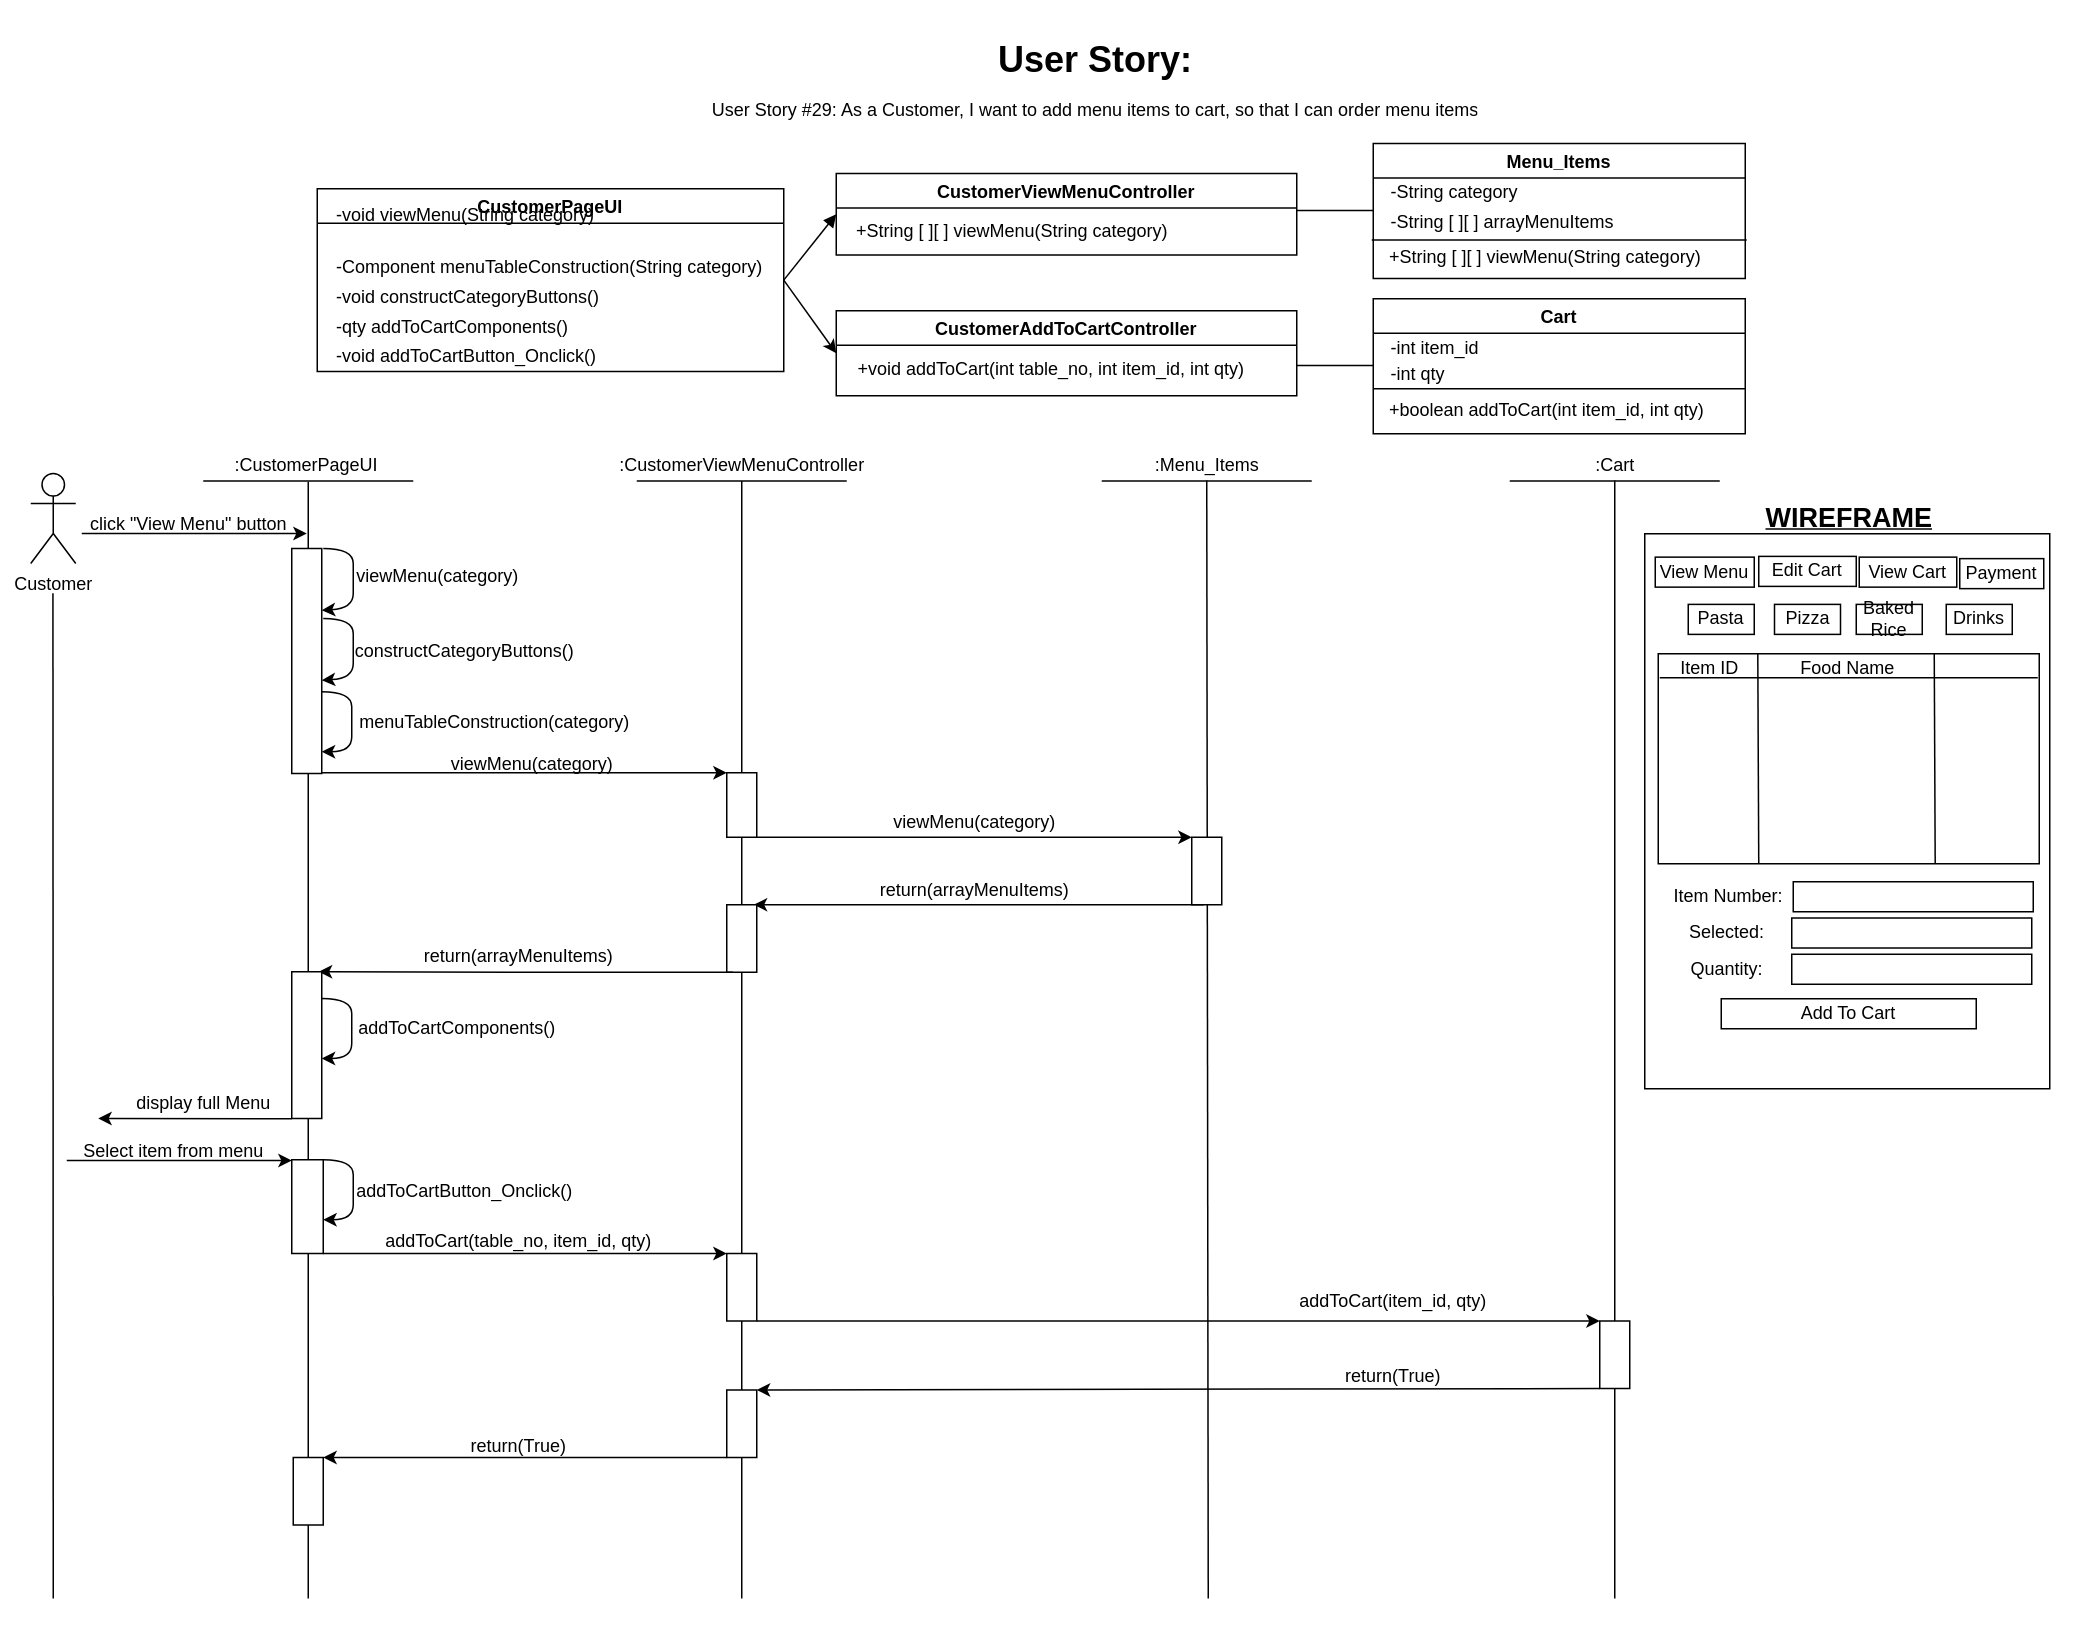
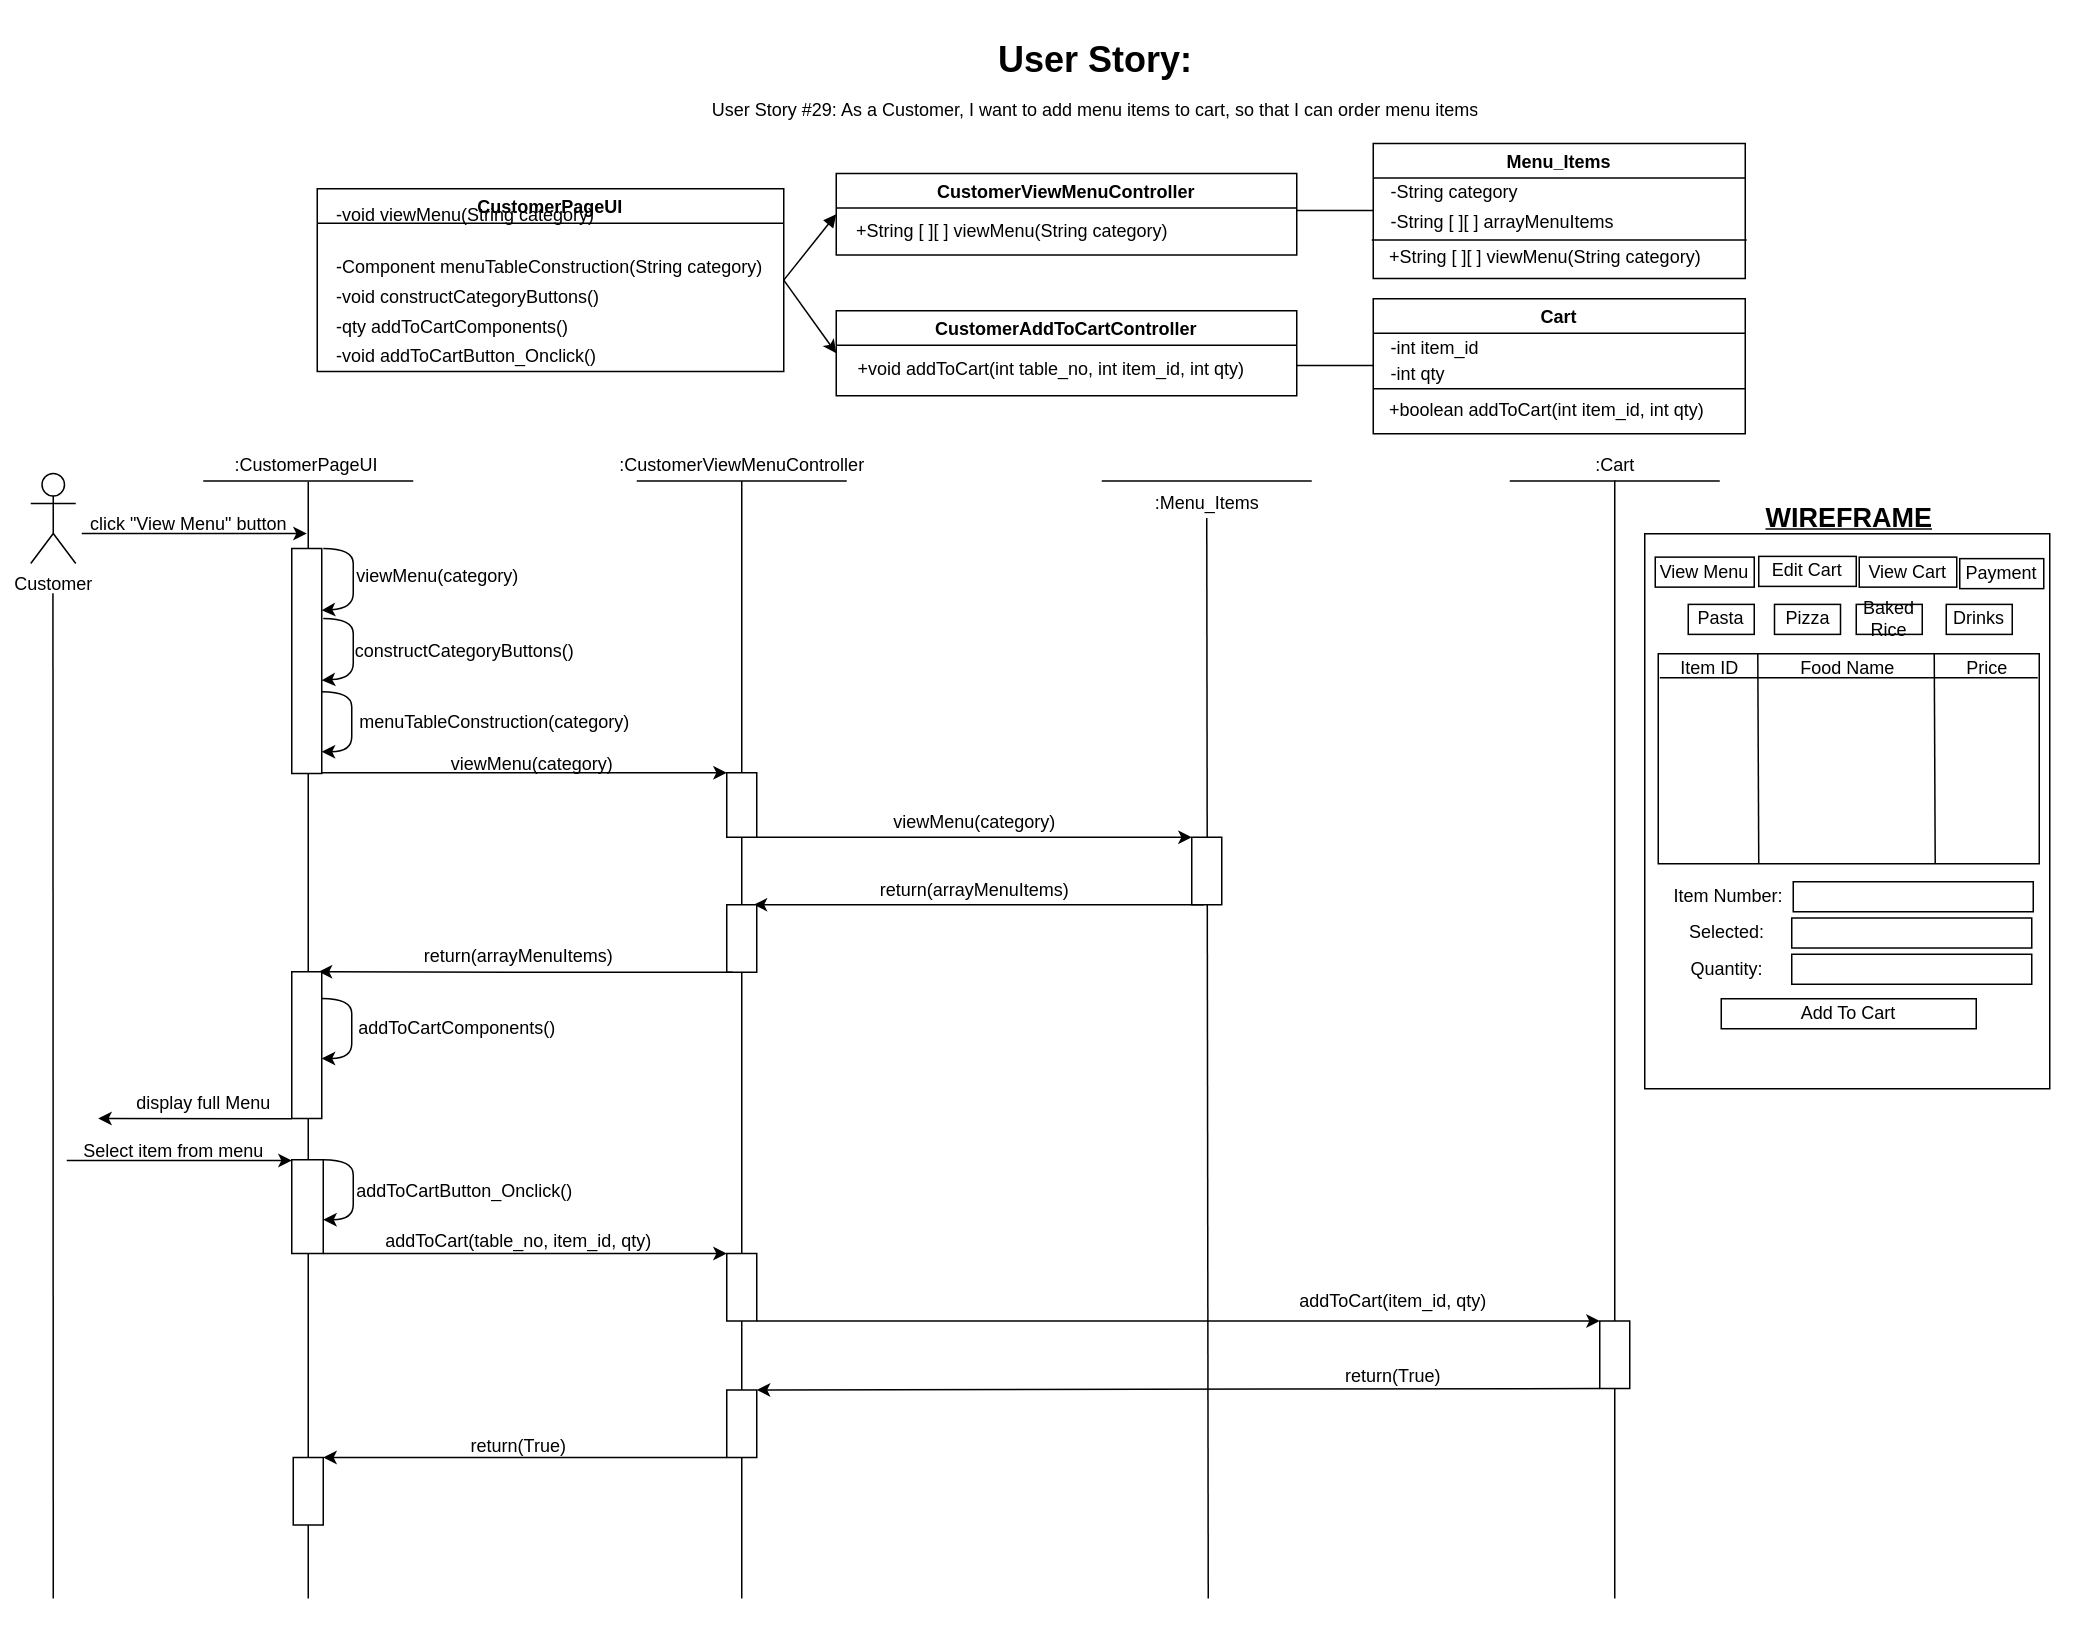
node ":Menu_Items": moved (1207, 466) -> (1207, 503)
node "Price": added
